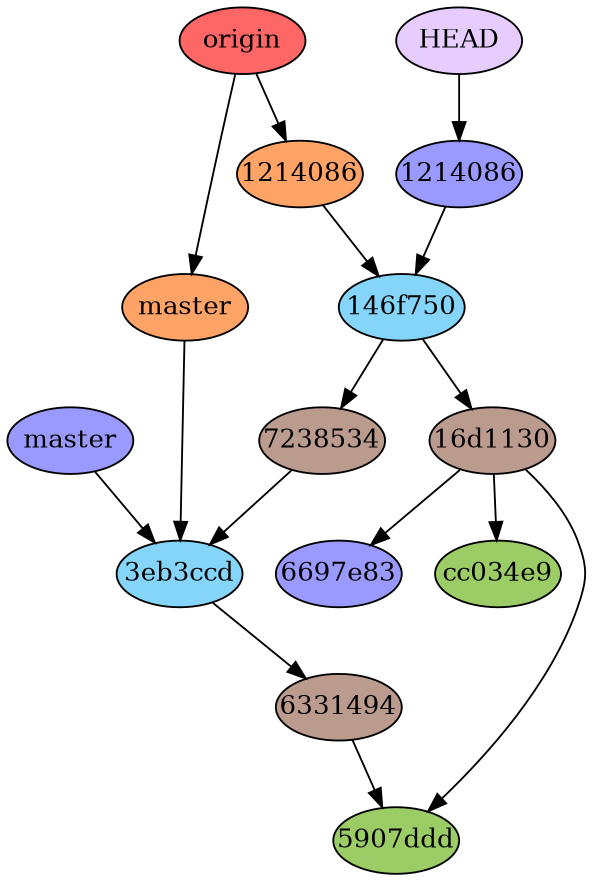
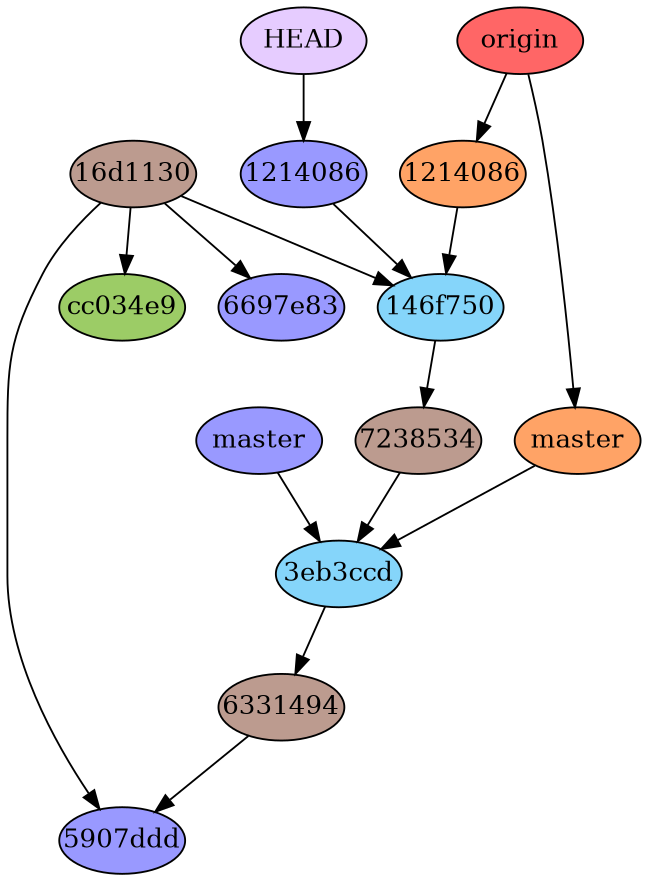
edge "146f750" -> "16d1130": reversed
node "5907ddd": fillcolor #9ccc66 -> #9999ff
